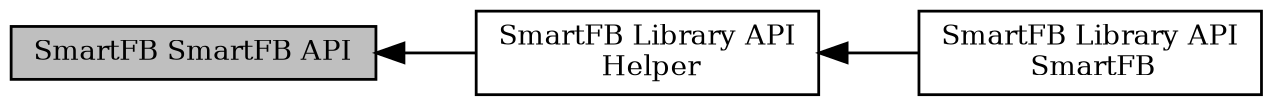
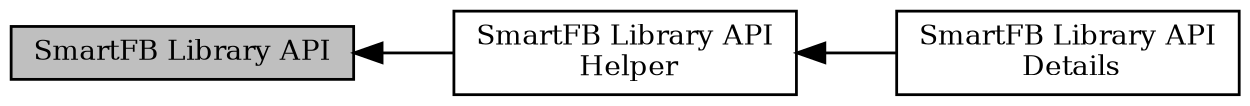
node "SmartFB SmartFB API": label "SmartFB SmartFB API" -> "SmartFB Library API"
node "SmartFB Library API SmartFB": label "SmartFB Library API SmartFB" -> "SmartFB Library API Details"
